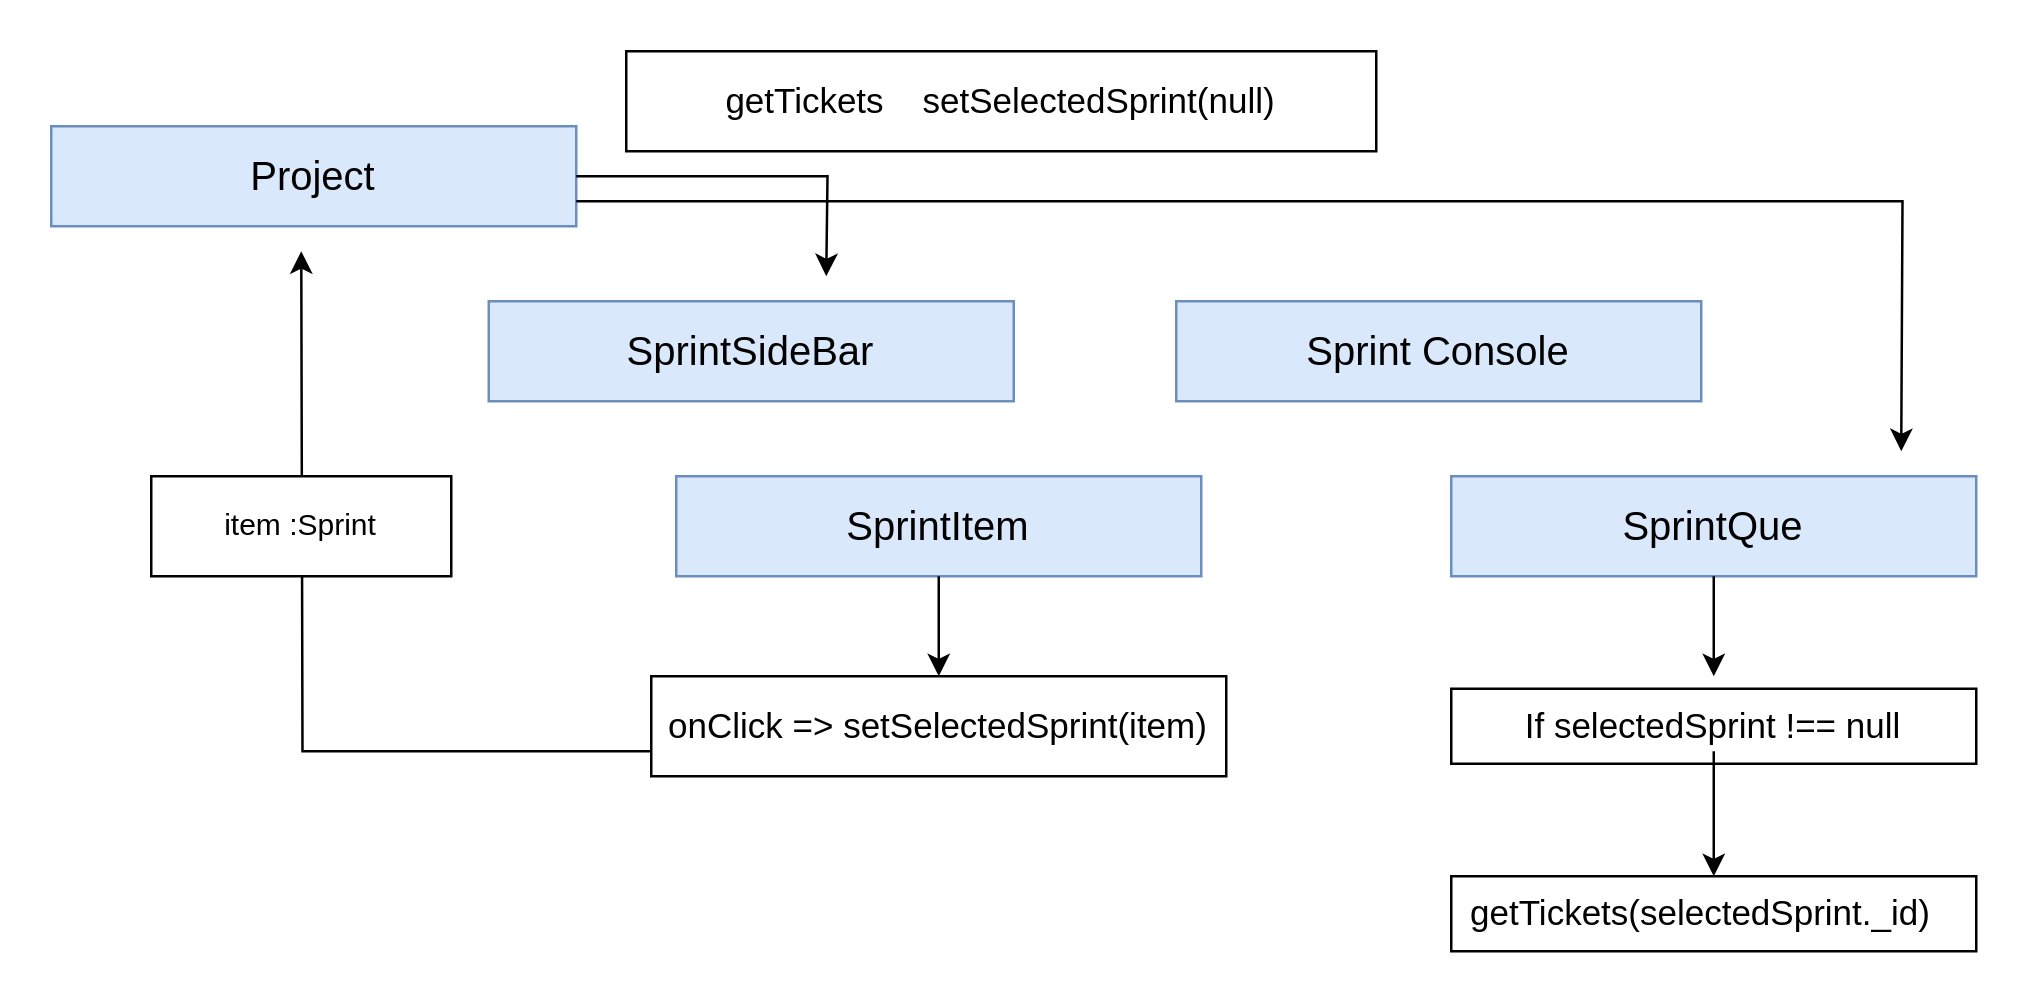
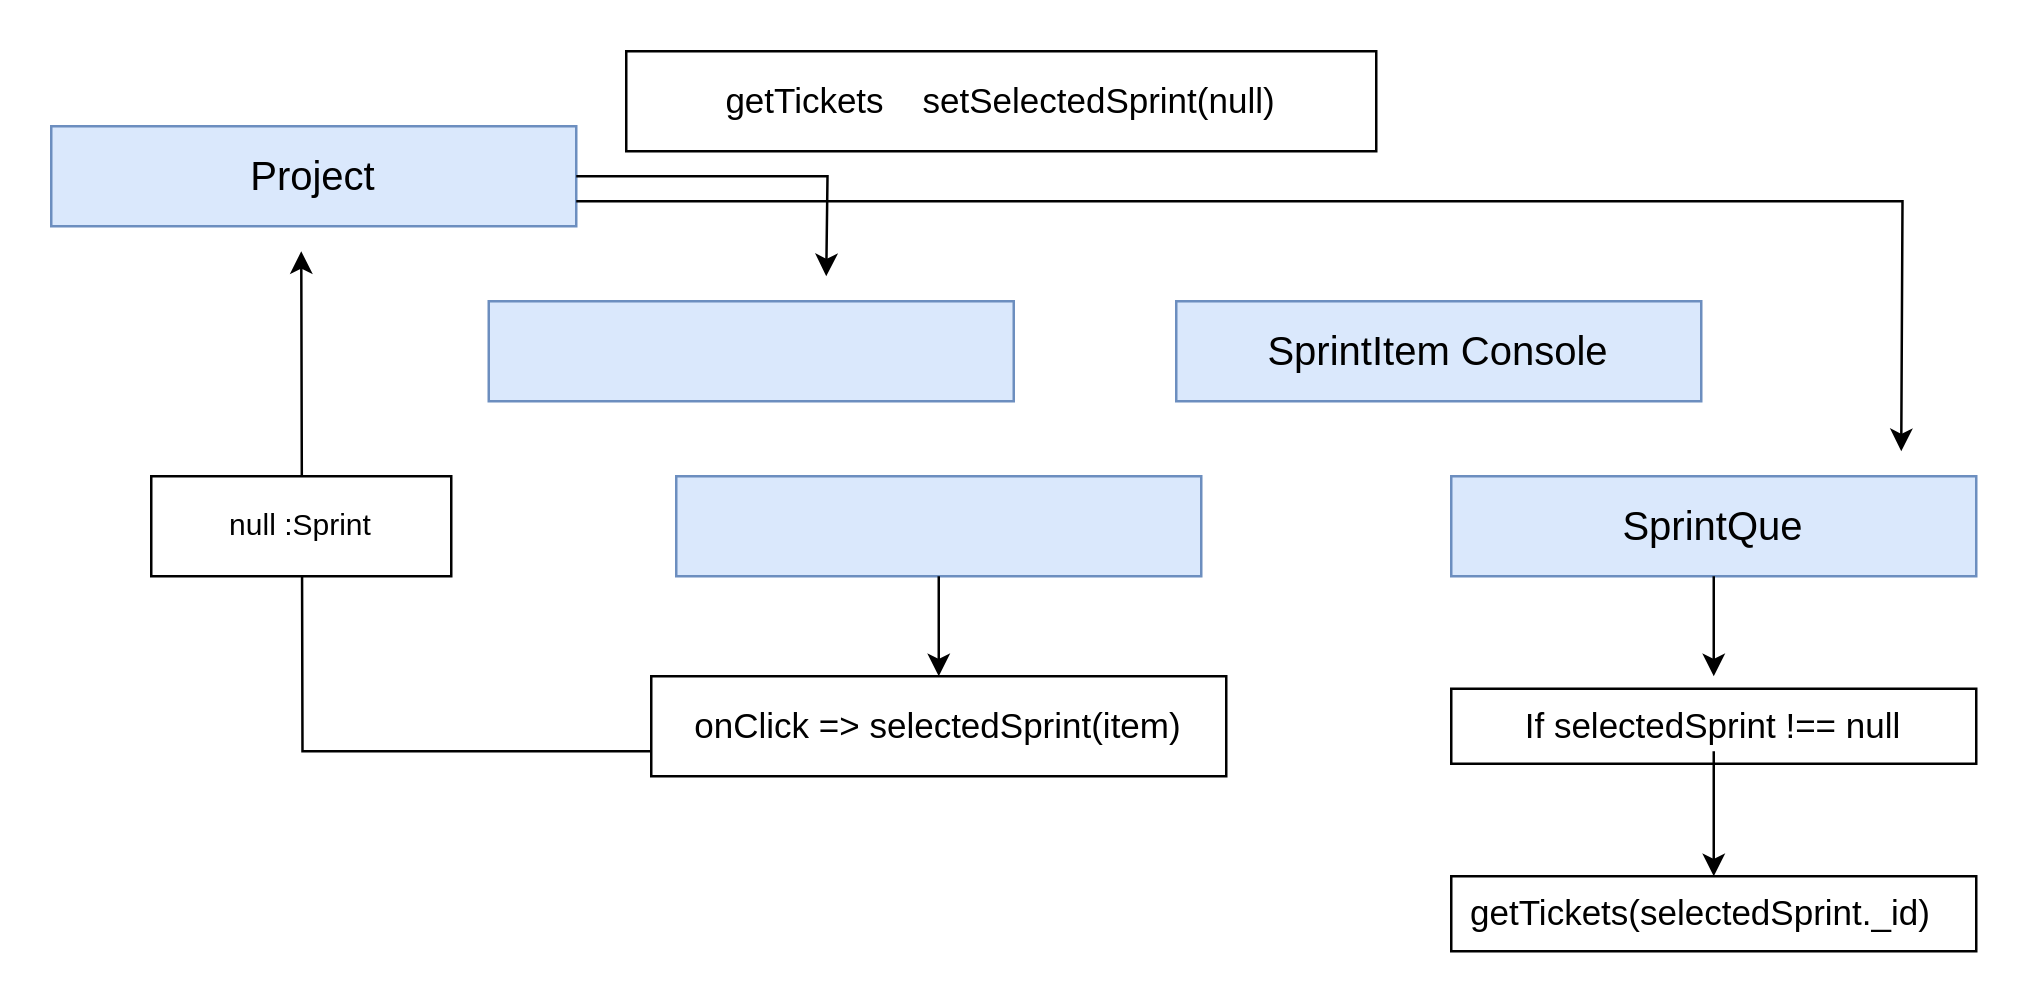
node "SprintSideBar": removed
node "Sprint Console": label "Sprint Console" -> "SprintItem Console"
node "item :Sprint": label "item :Sprint" -> "null :Sprint"
node "SprintItem": removed
node "onClick => setSelectedSprint(item)": label "onClick => setSelectedSprint(item)" -> "onClick => selectedSprint(item)"
